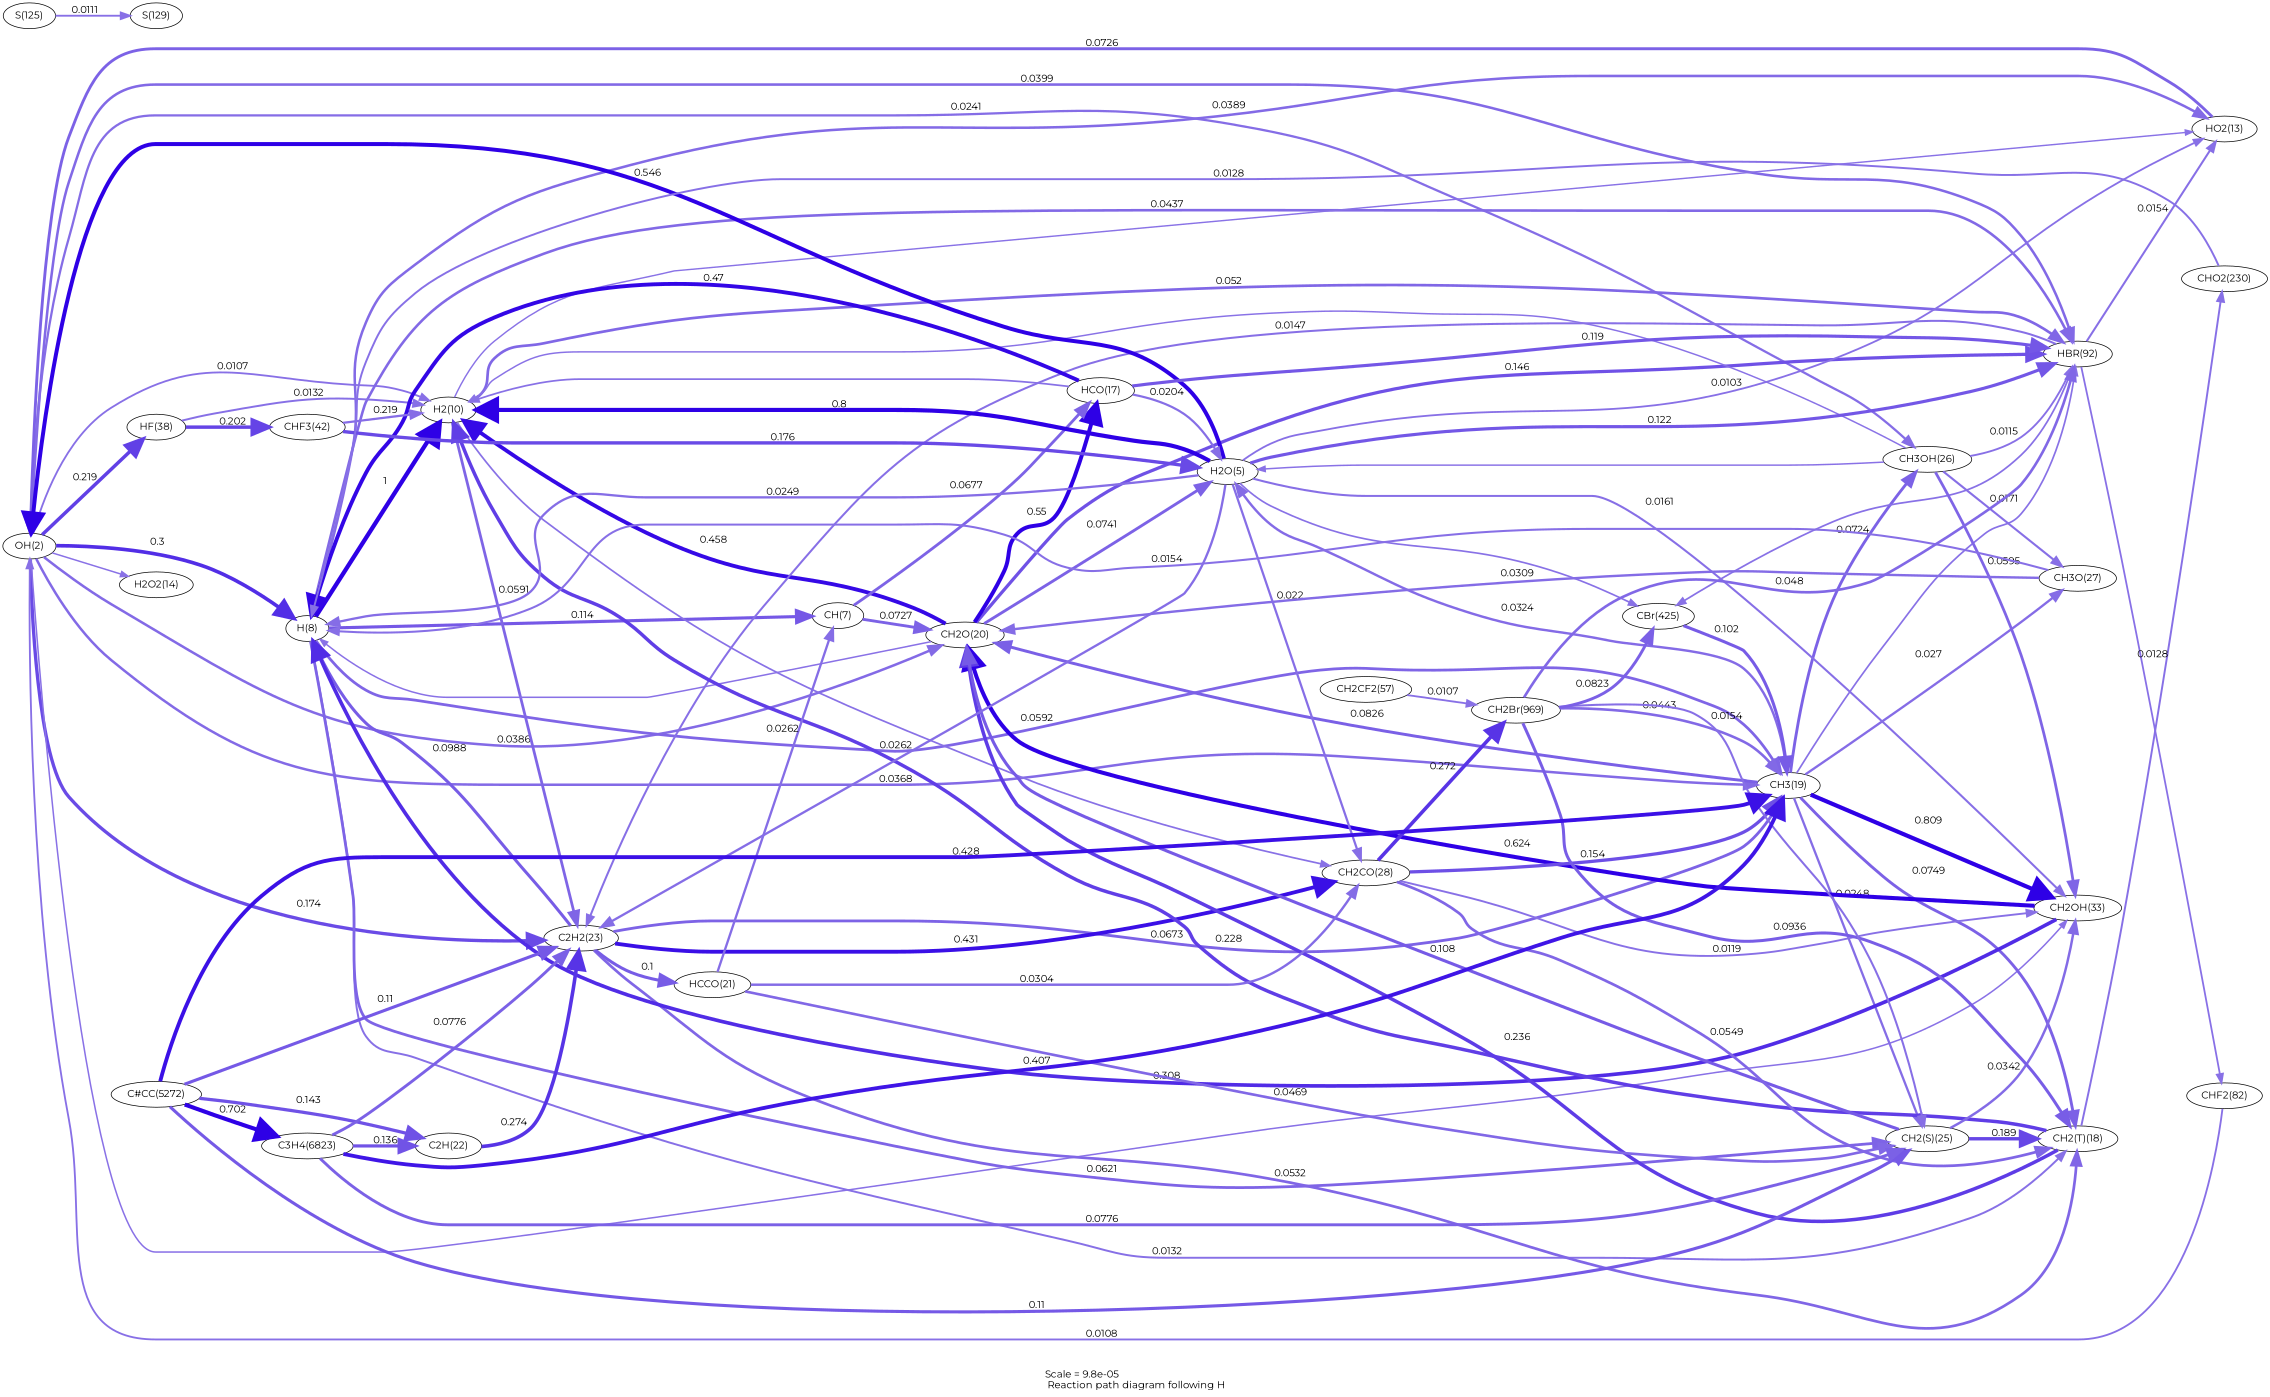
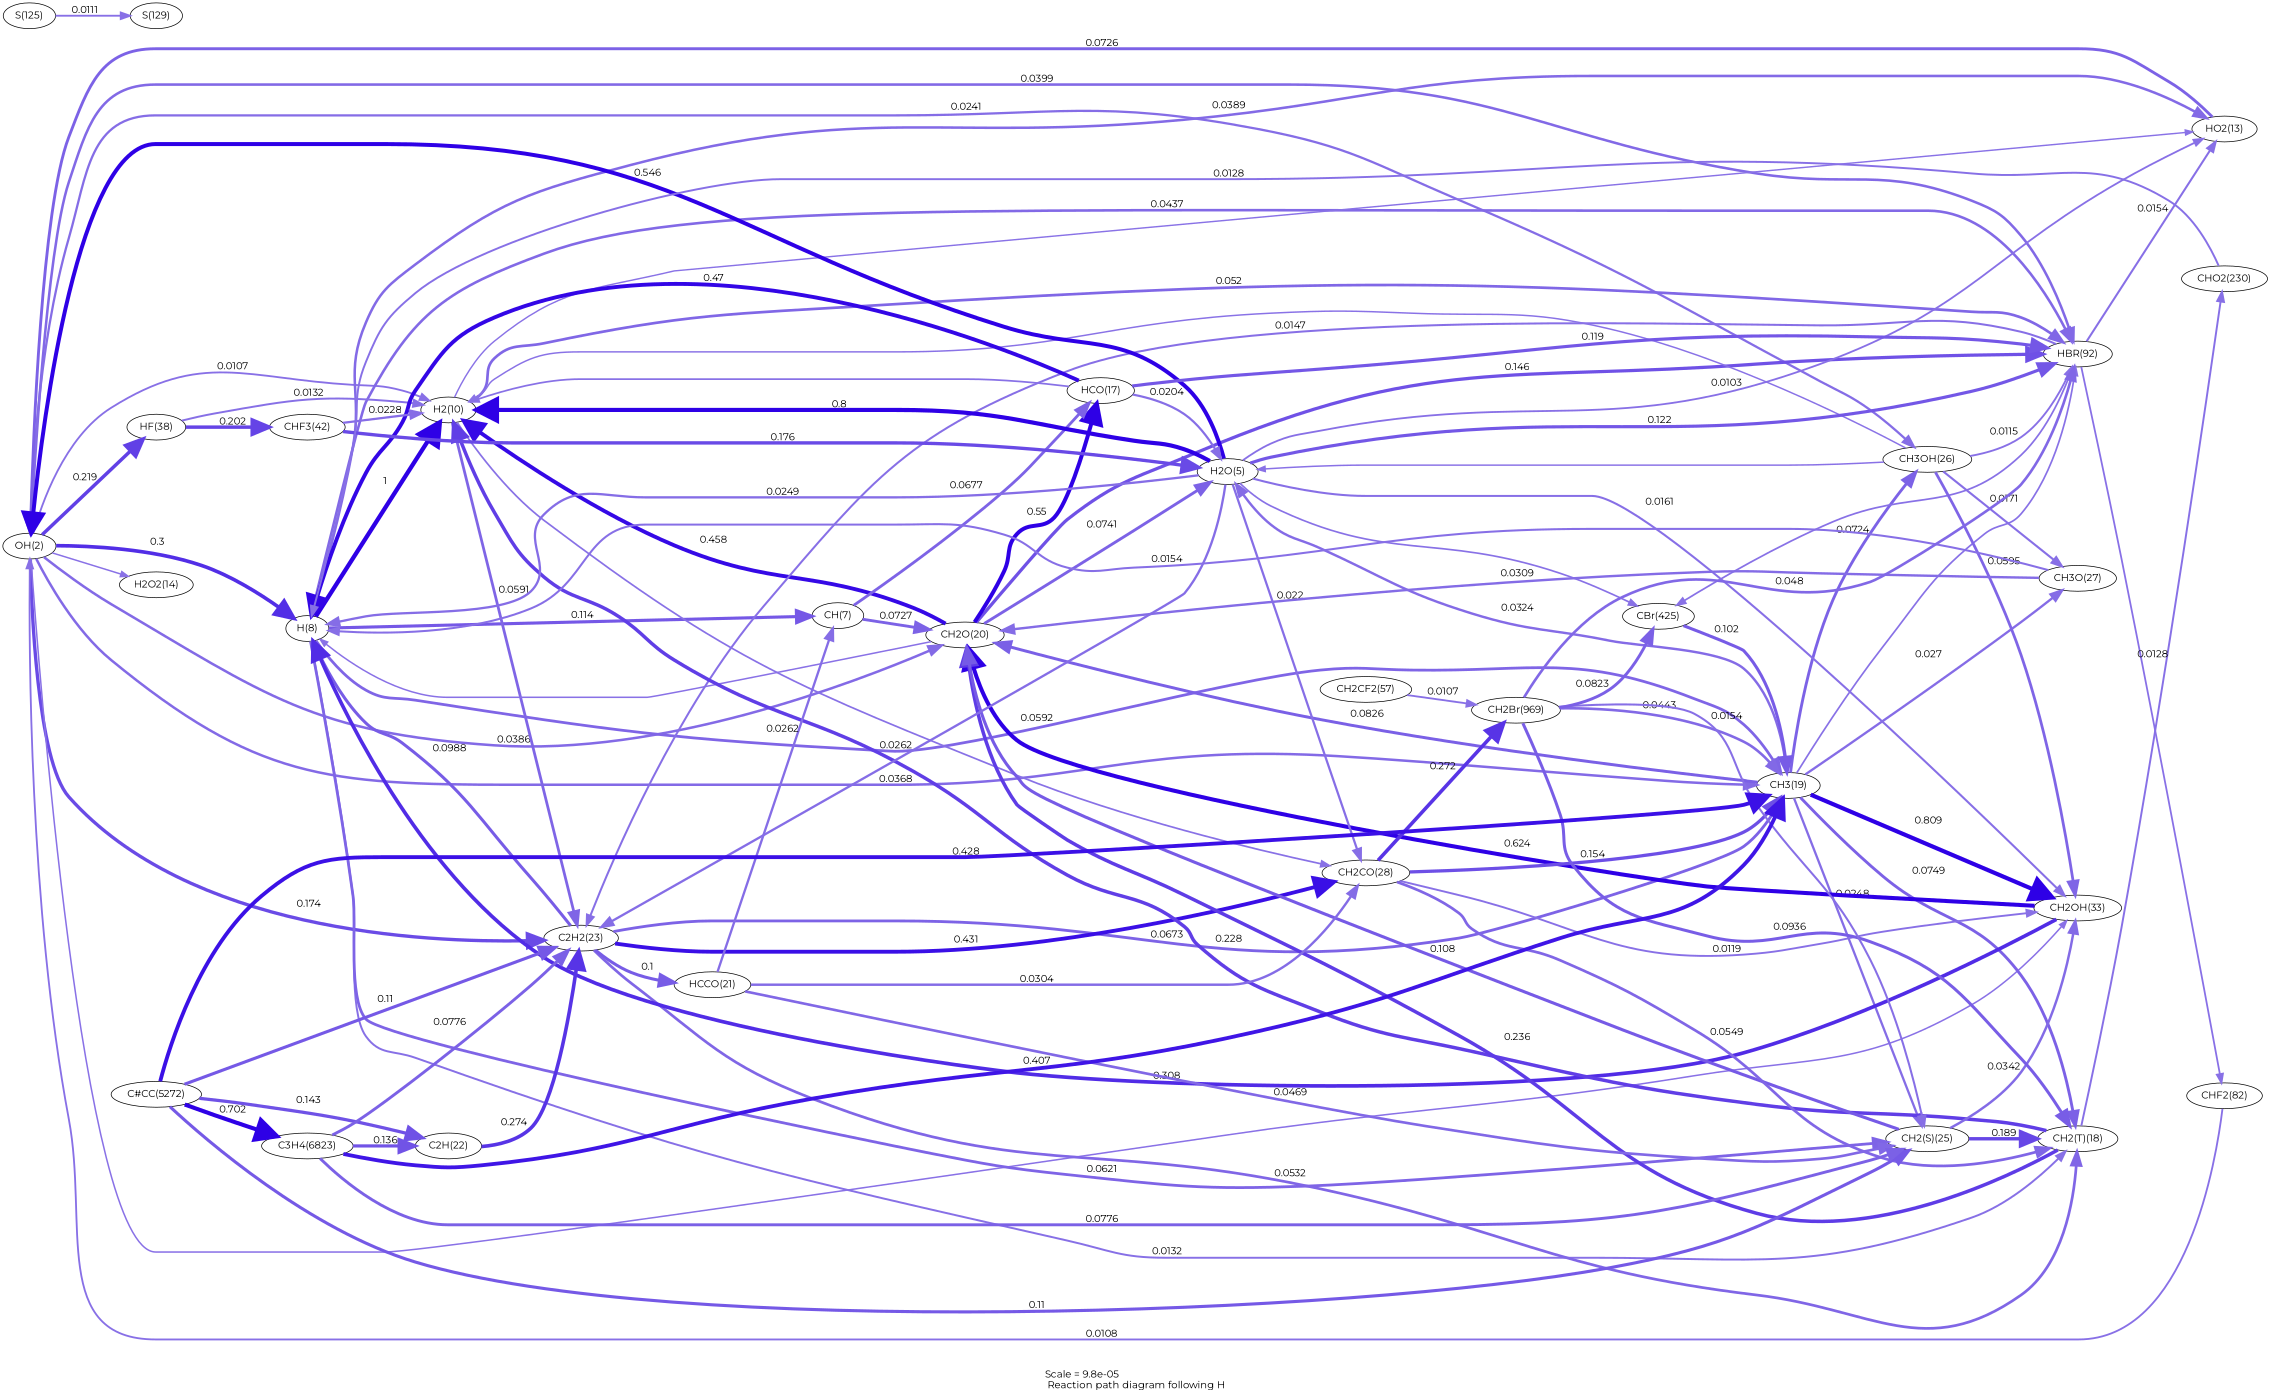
edge "CHF3(42)" -> "H2(10)": label " 0.219" -> " 0.0228"
